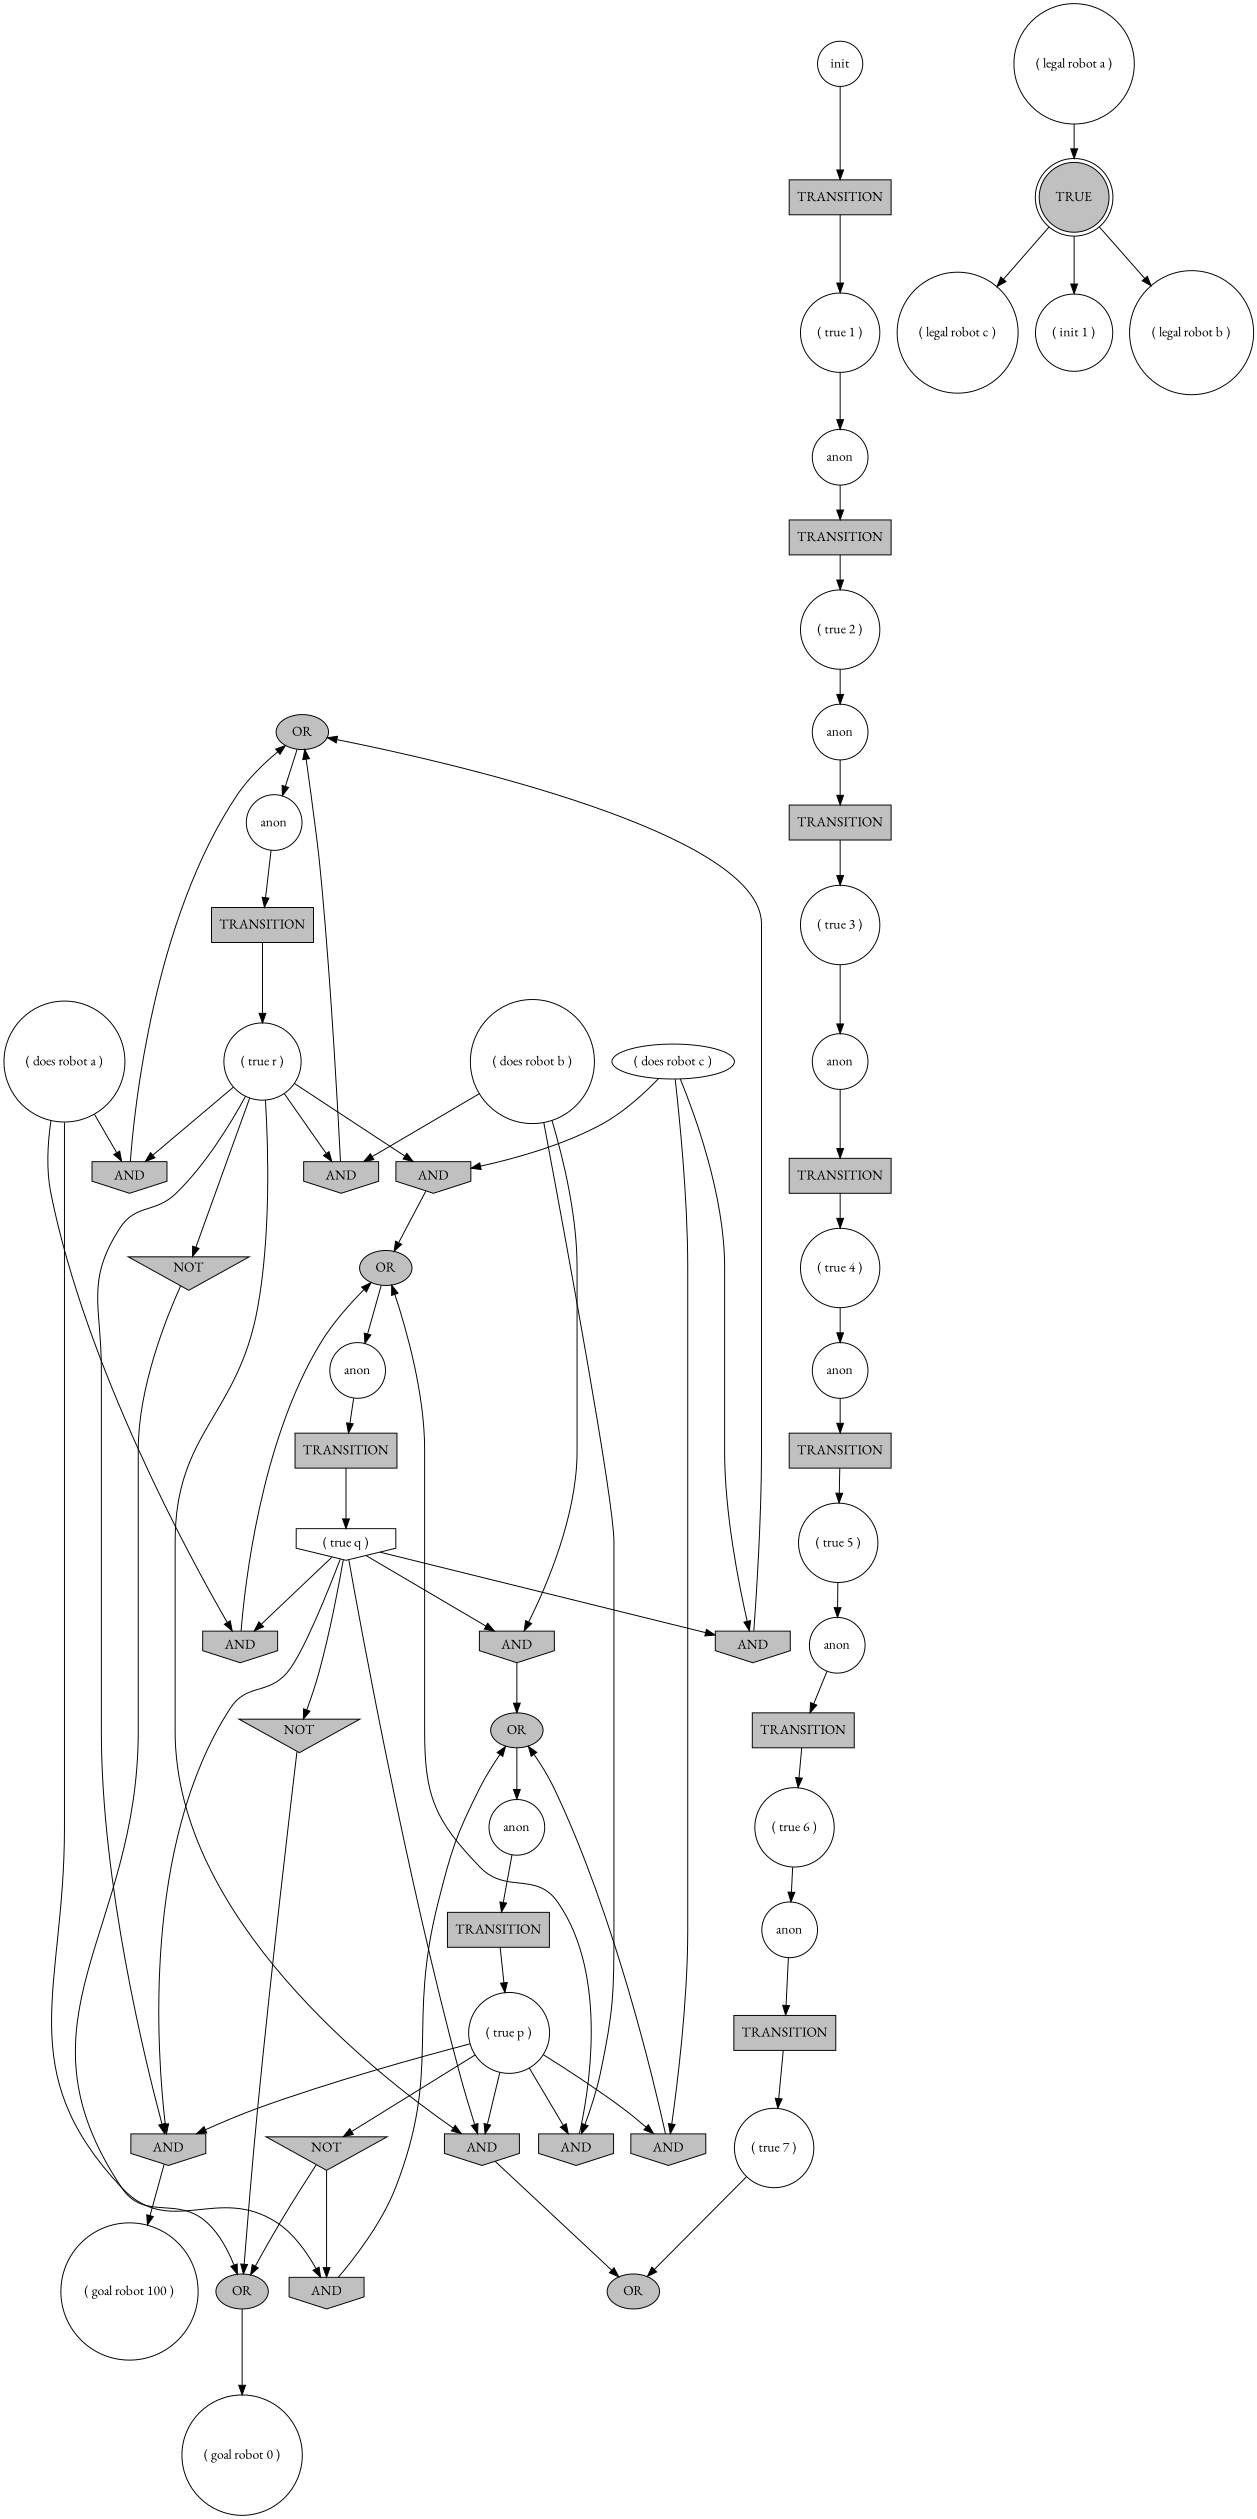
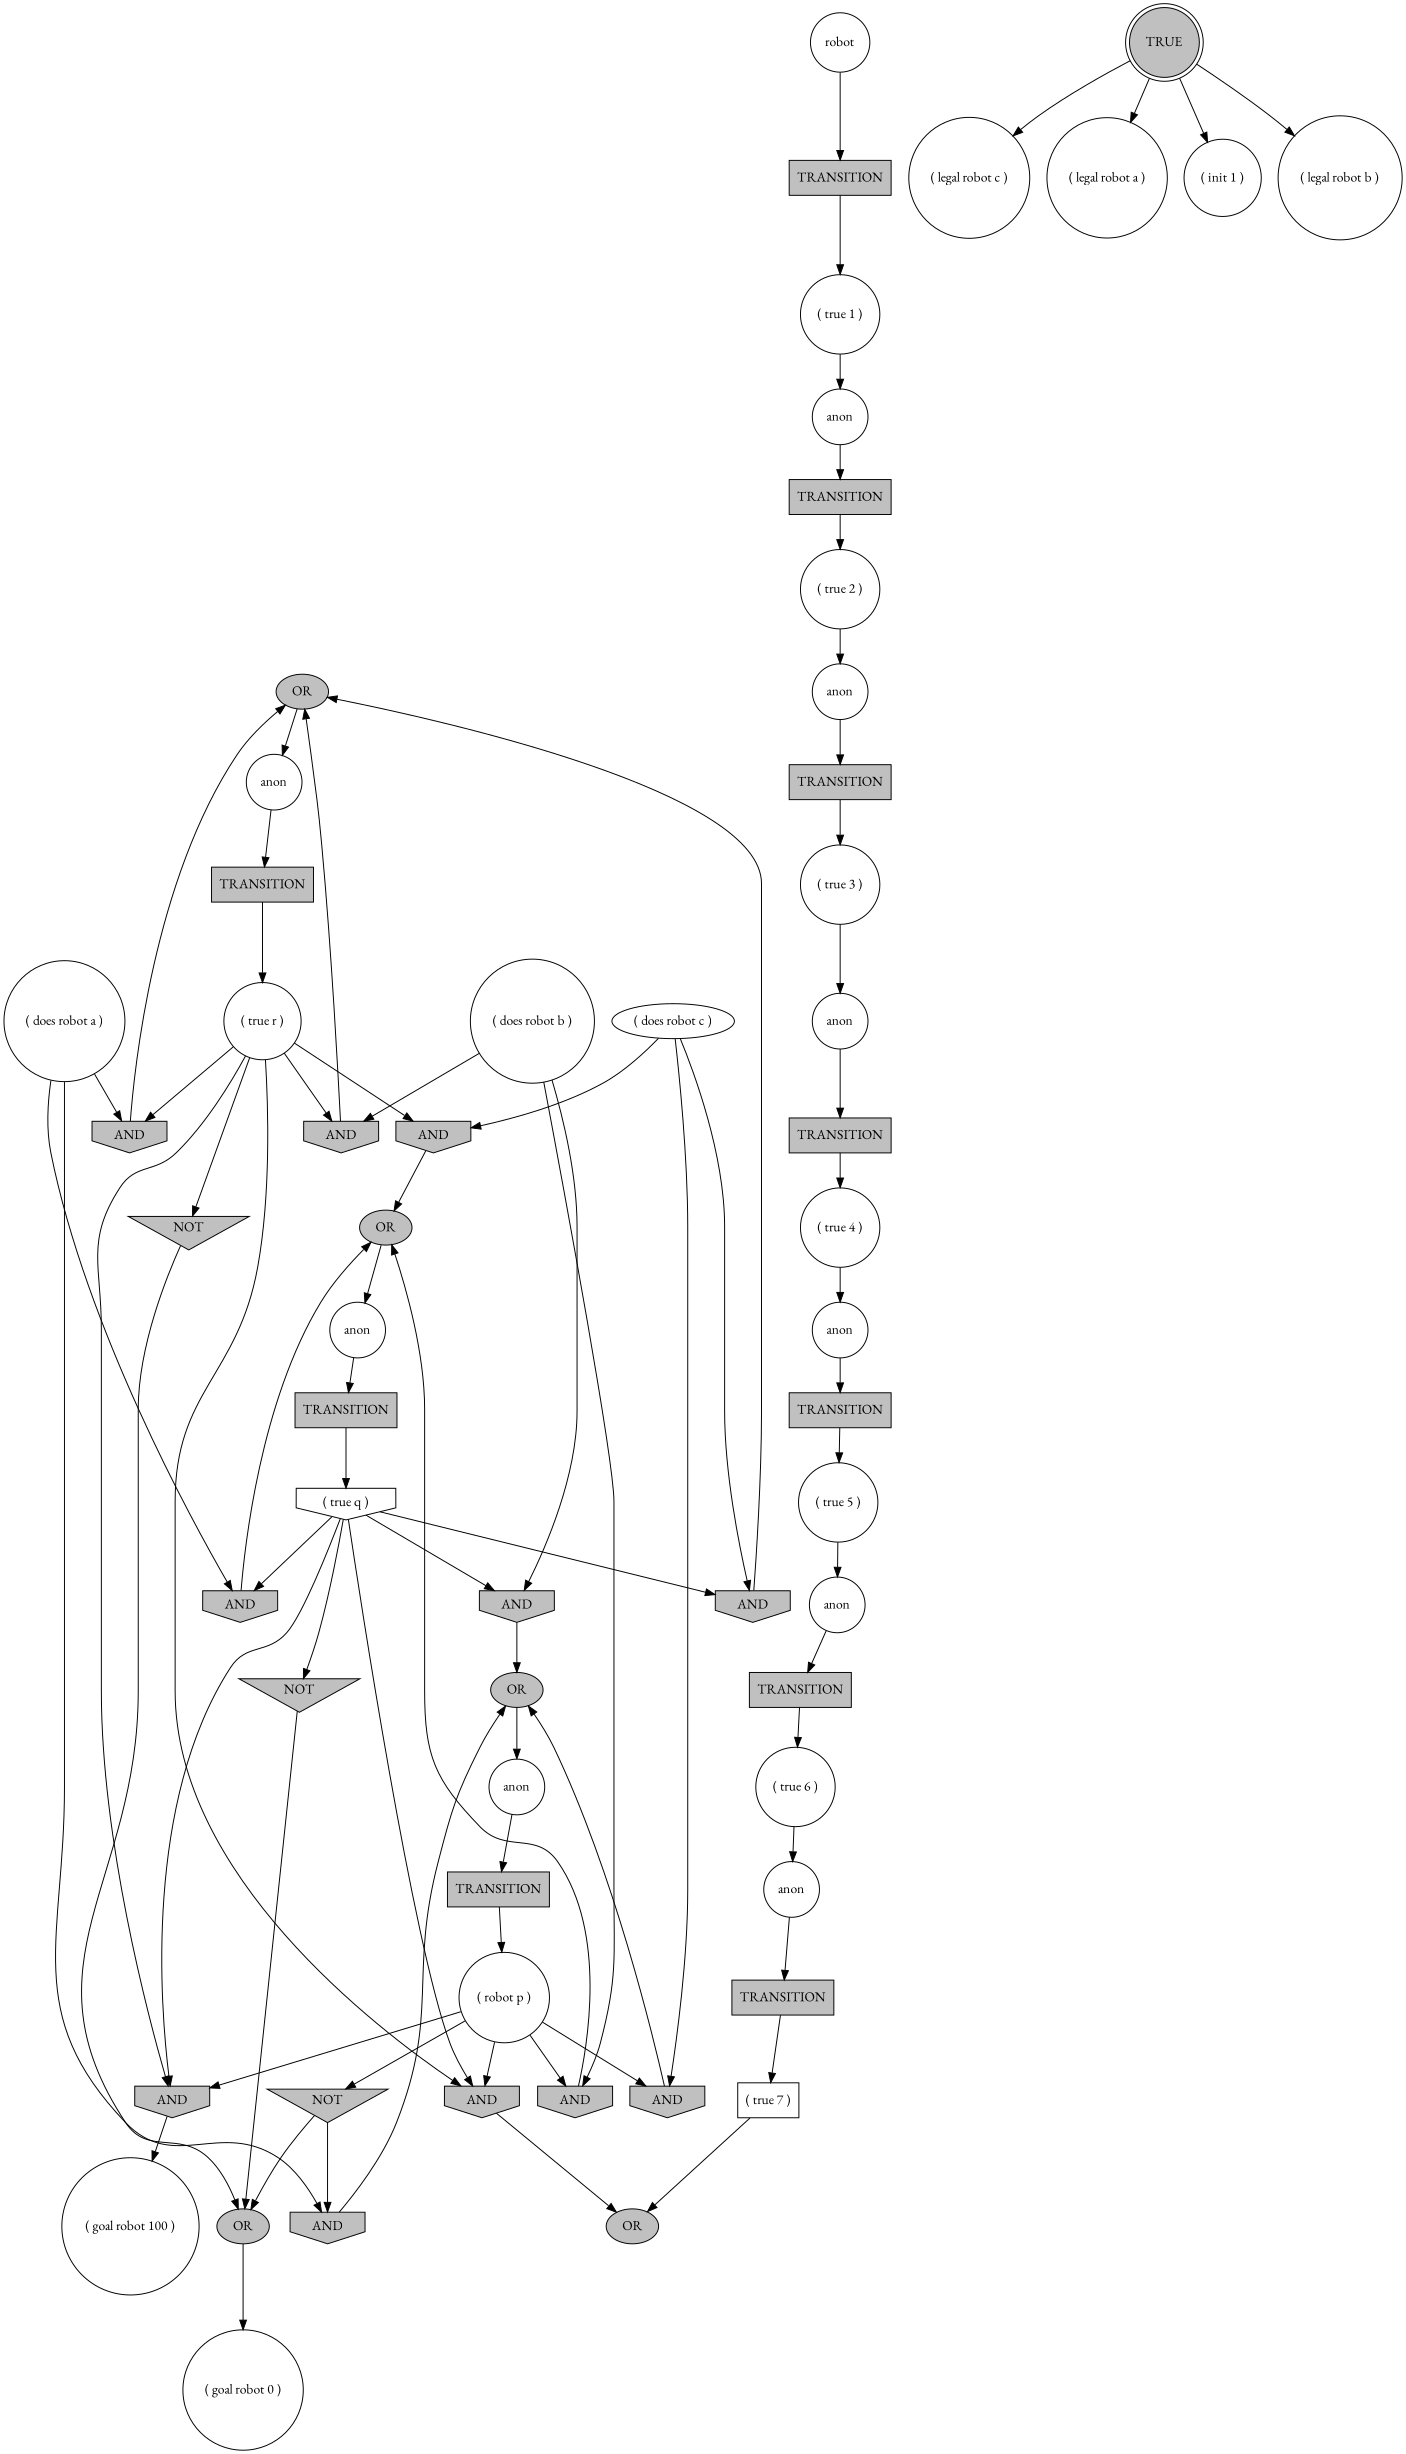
node "init": label "init" -> "robot"
edge "( legal robot a )" -> "TRUE": reversed
node "( true p )": label "( true p )" -> "( robot p )"
node "( true 7 )": shape circle -> box
